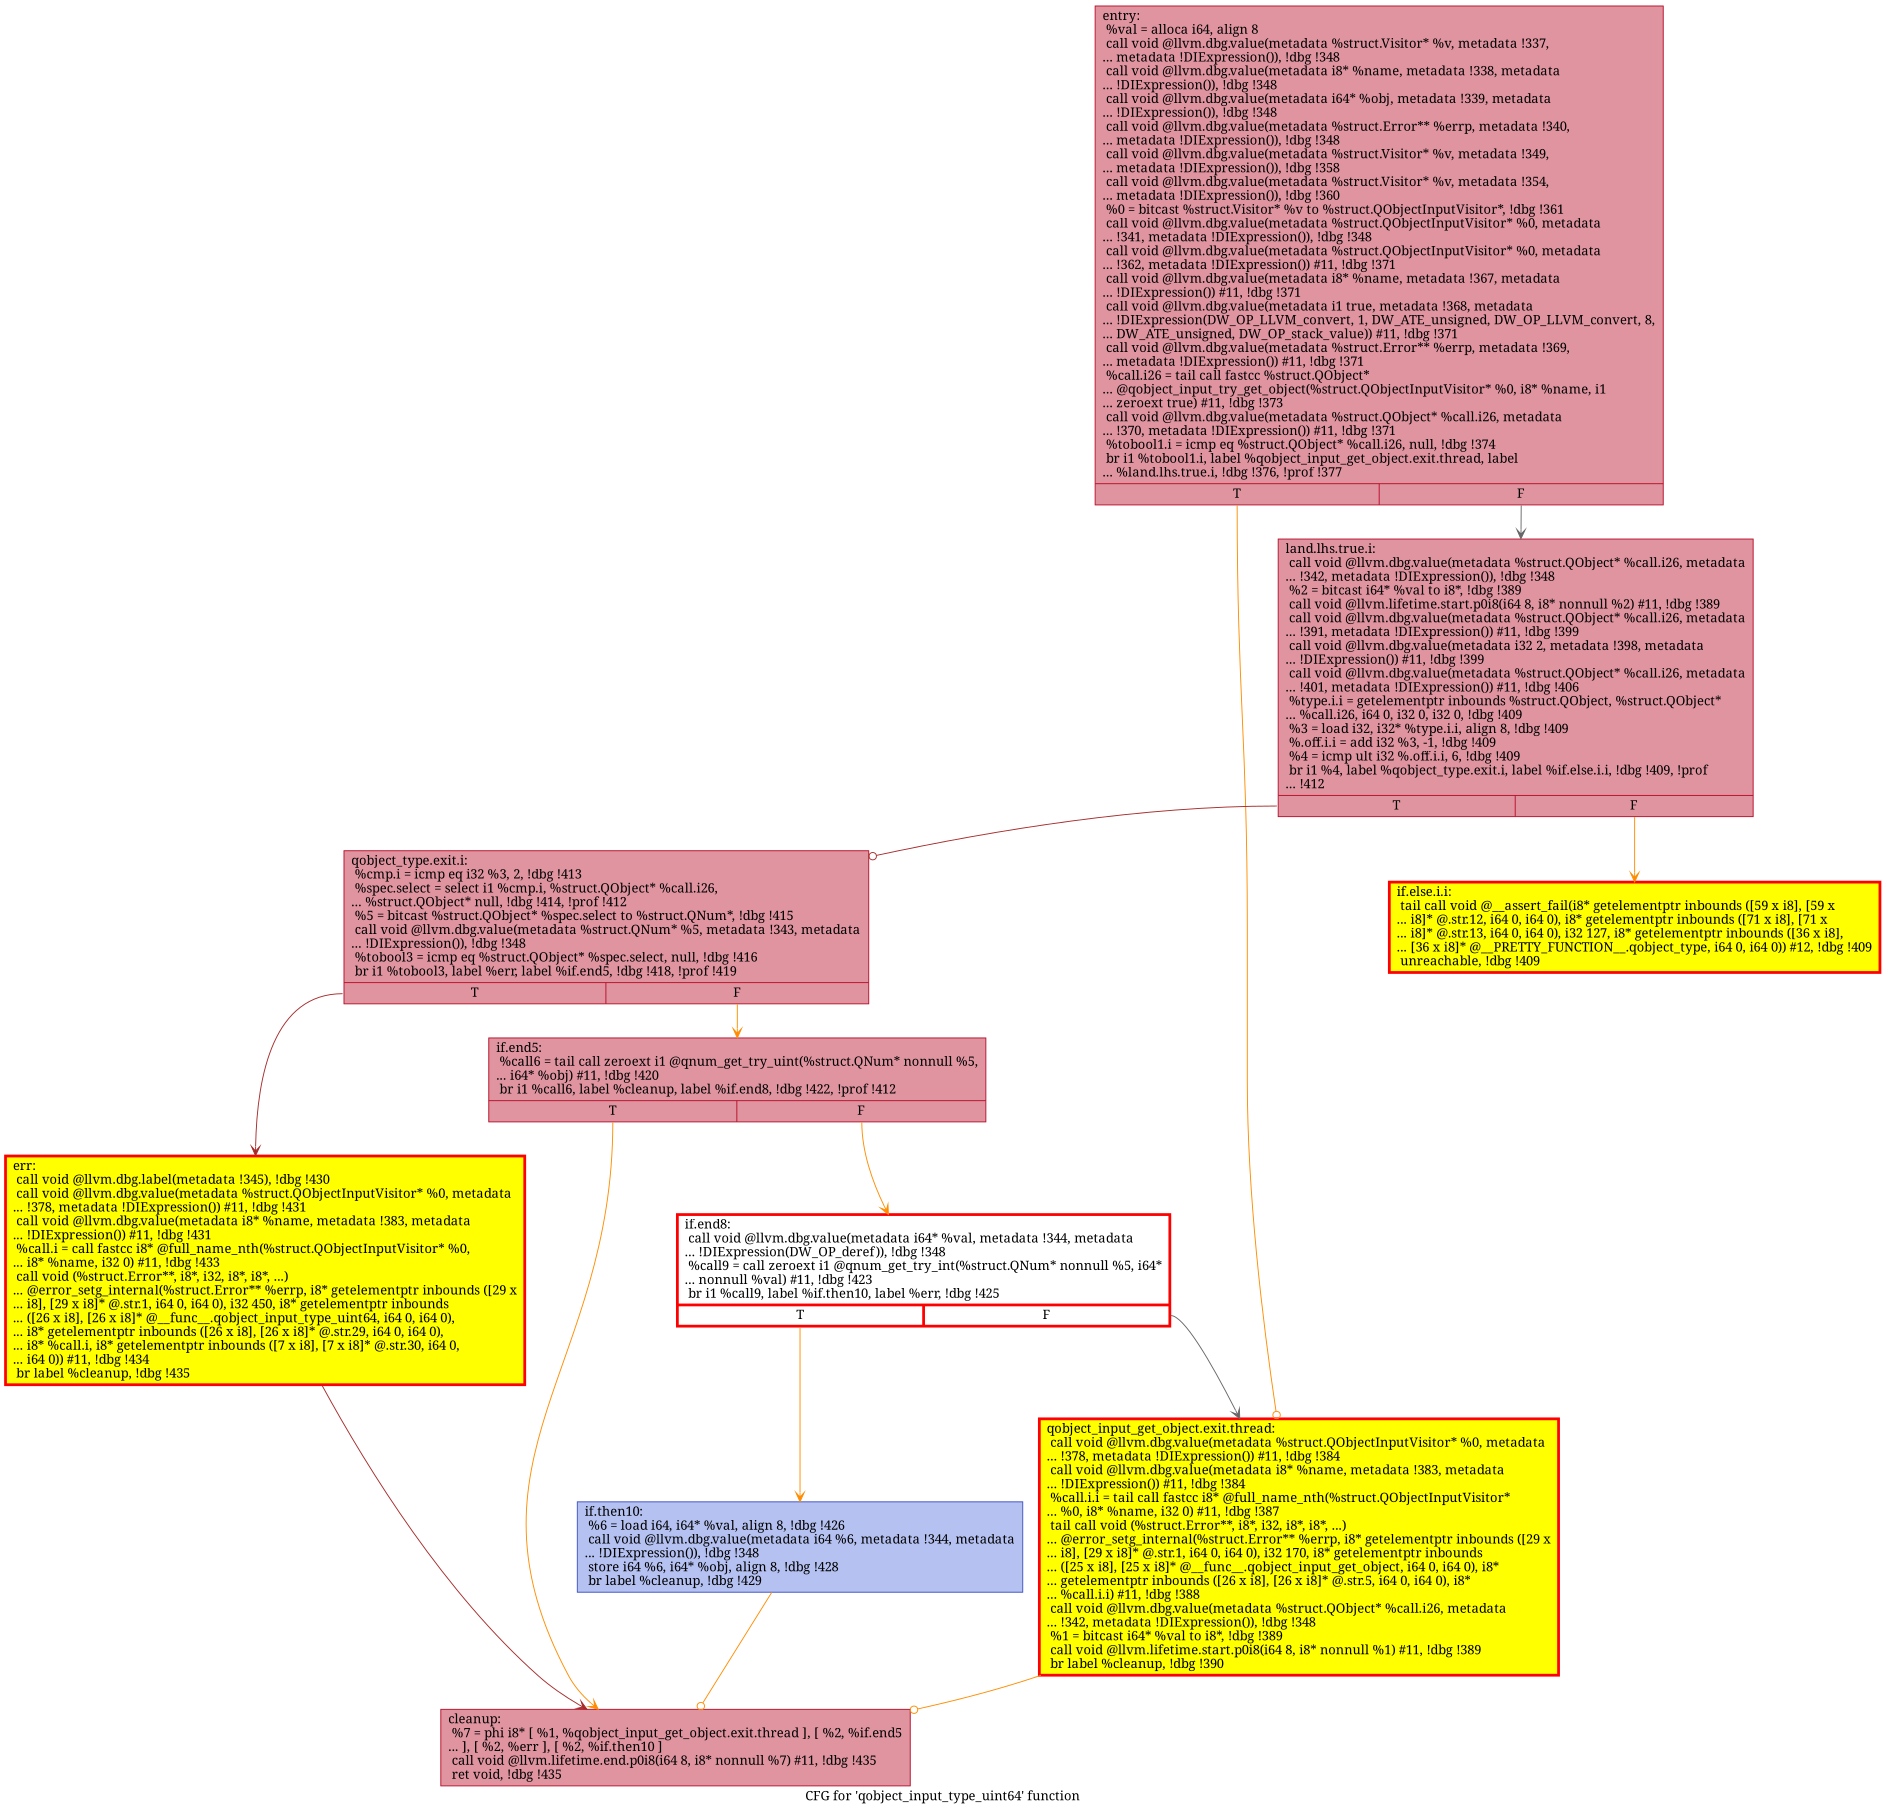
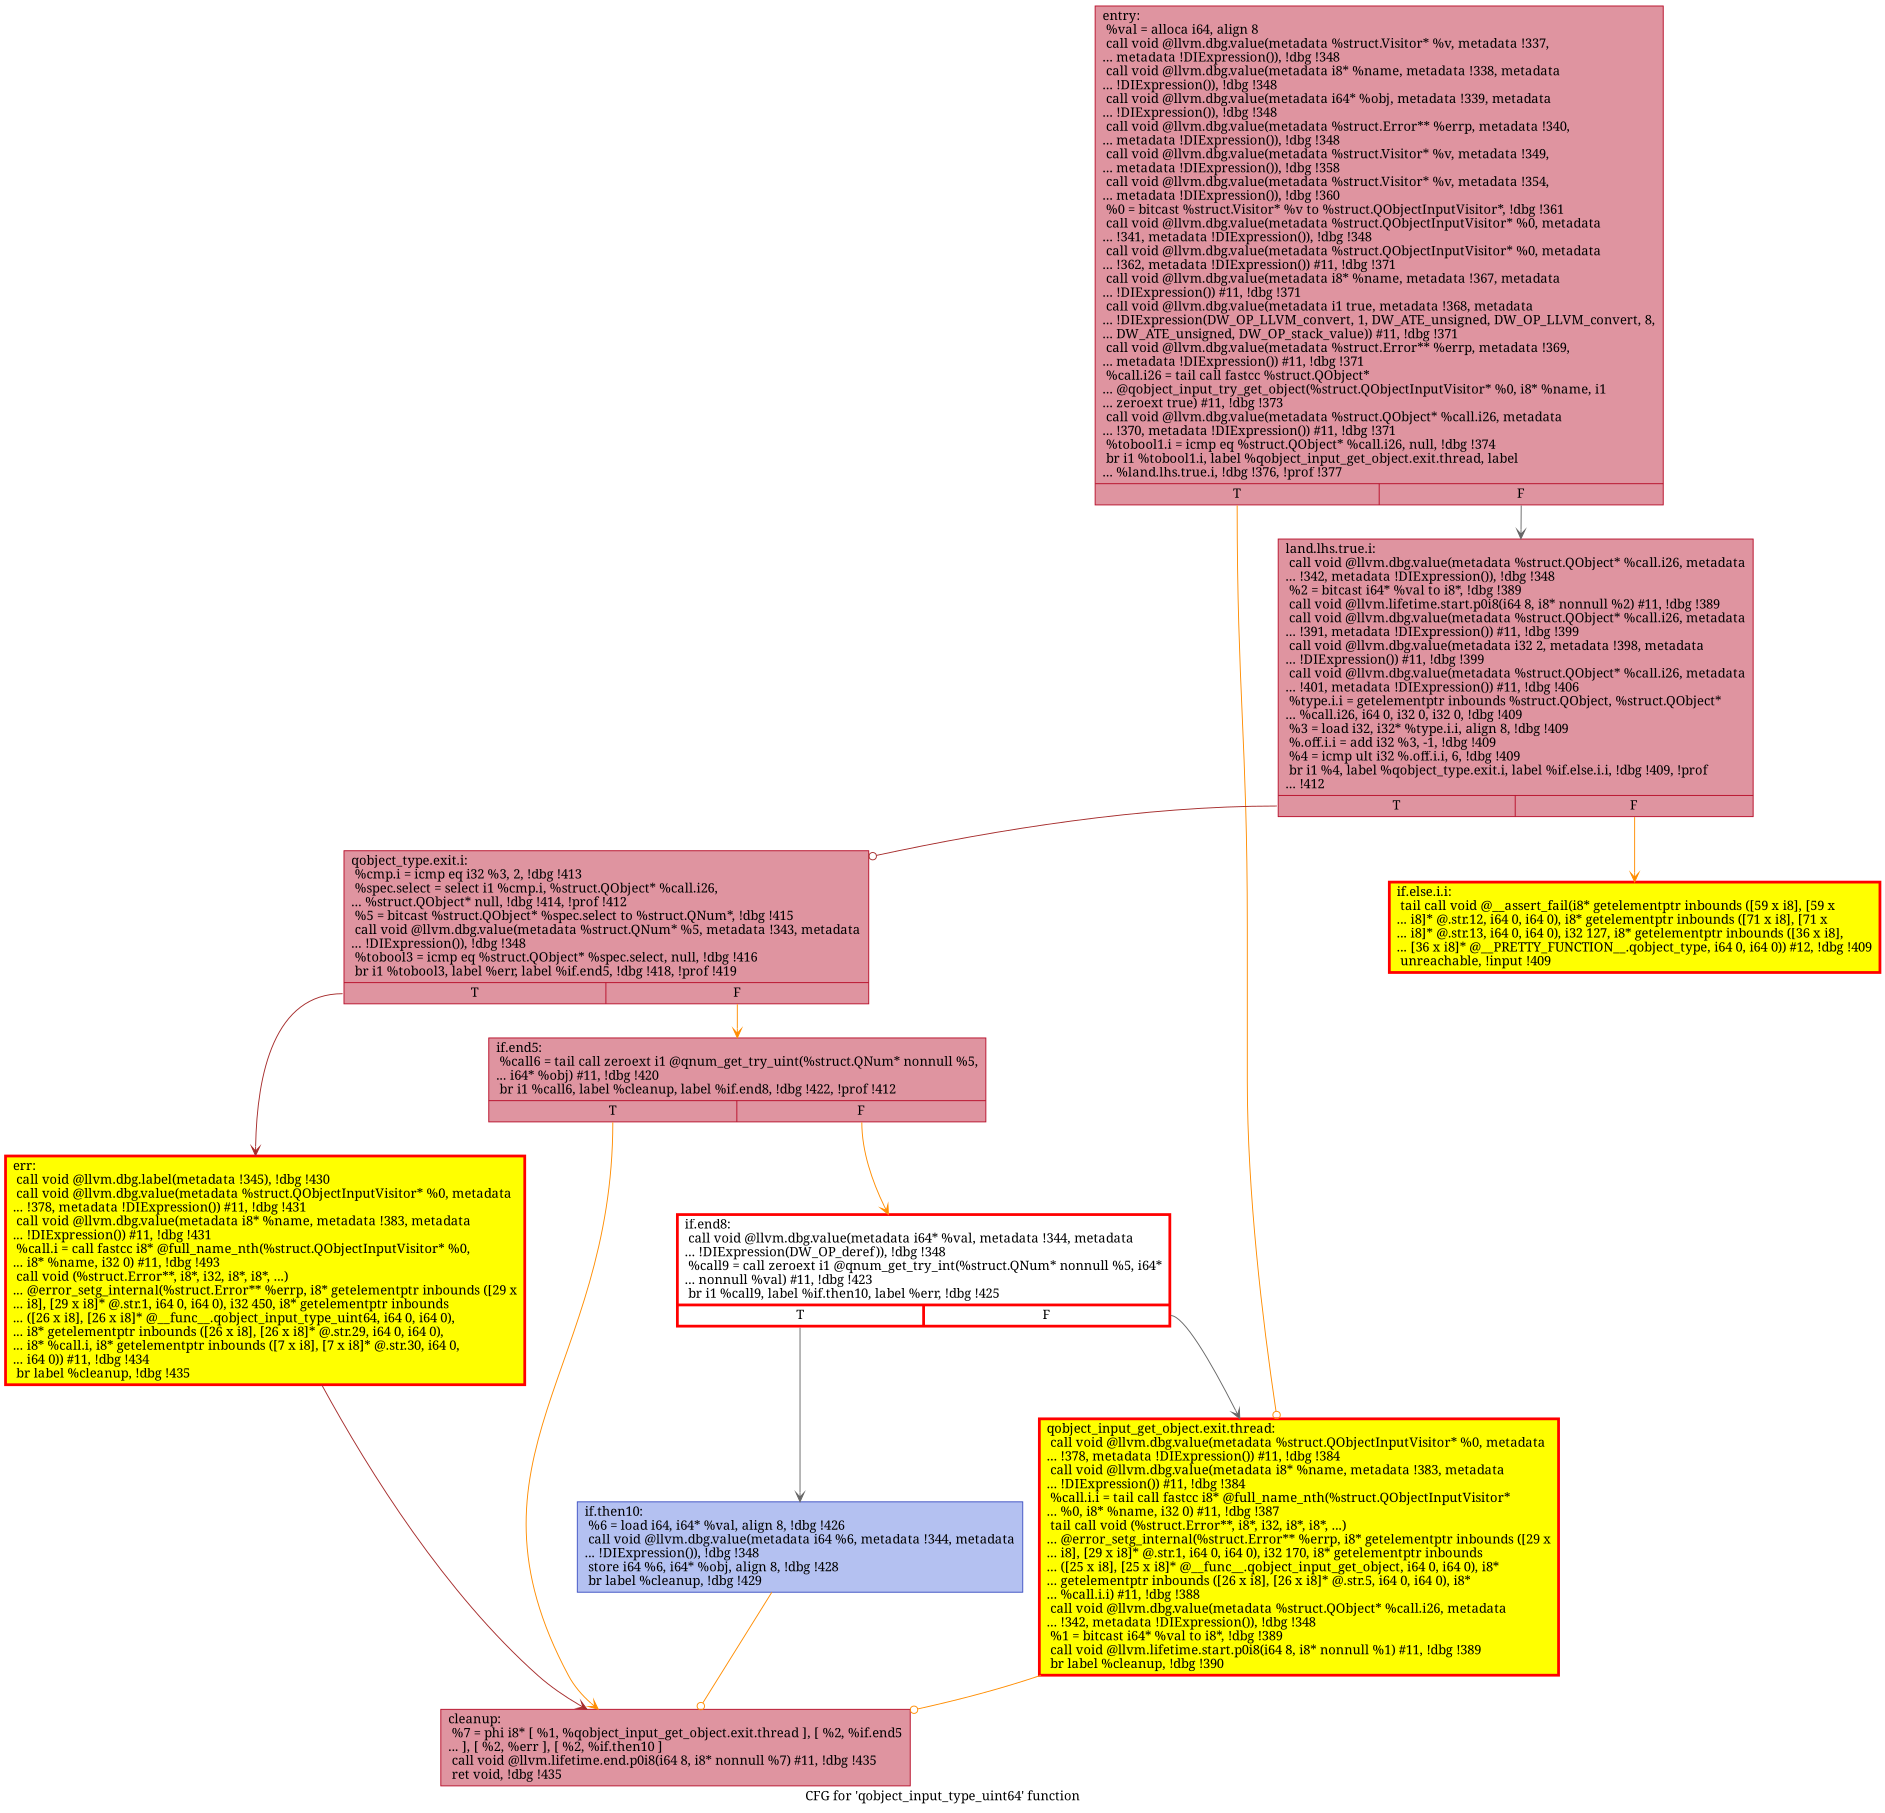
node "if.else.i.i:": text "unreachable, !dbg !409" -> "unreachable, !input !409"
node "err:": text "... i8* %name, i32 0) #11, !dbg !433" -> "... i8* %name, i32 0) #11, !dbg !493"
edge "if.end8:" -> "if.then10:": color darkorange -> gray40
